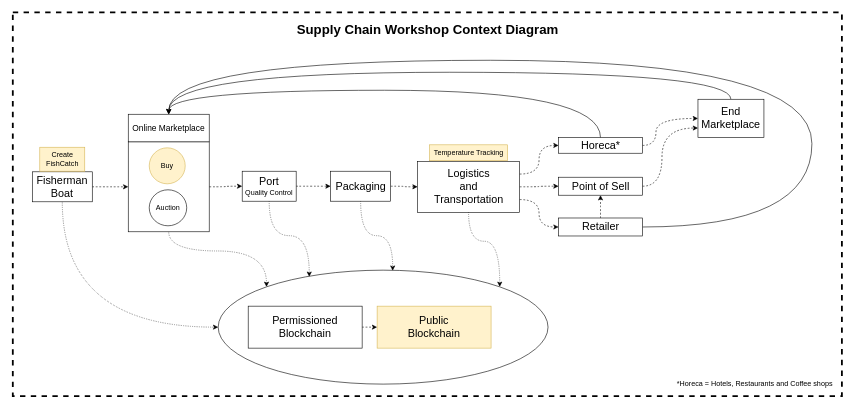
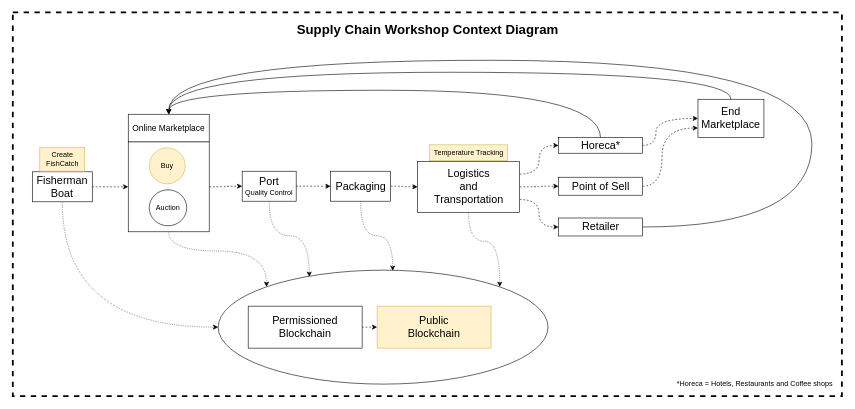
edge "Retailer" -> "Point of Sell": removed
